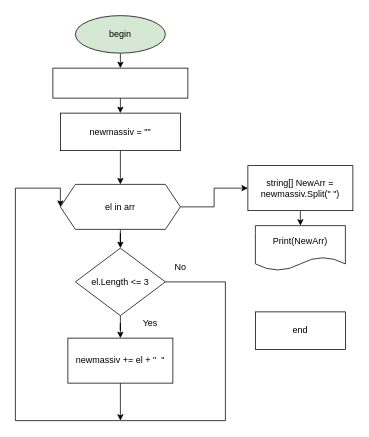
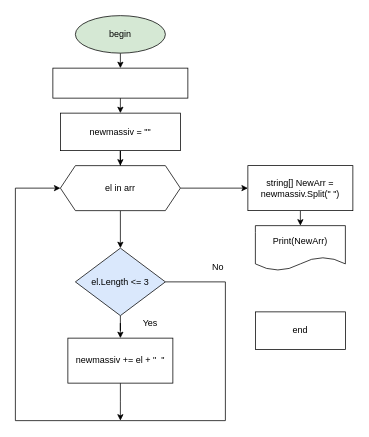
node "el in arr": moved (120, 207) -> (120, 188)
node "No": moved (180, 267) -> (218, 267)
node "el.Length <= 3": fillcolor #ffffff -> #dae8fc
